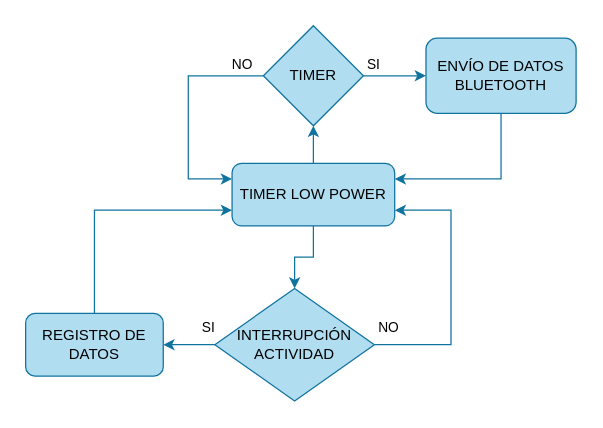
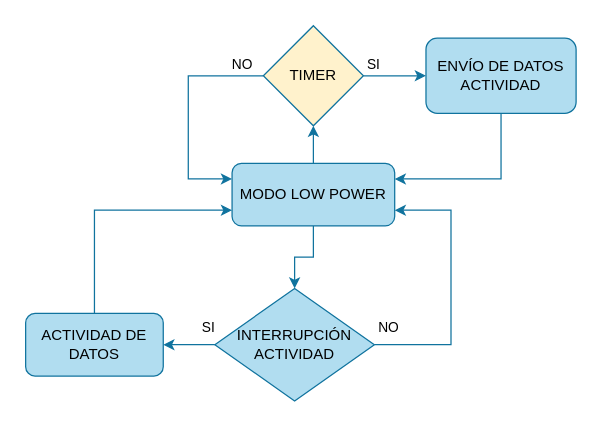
node "TIMER": fillcolor #b1ddf0 -> #fff2cc
node "ENVÍO DE DATOS BLUETOOTH": label "ENVÍO DE DATOS BLUETOOTH" -> "ENVÍO DE DATOS ACTIVIDAD"
node "TIMER LOW POWER": label "TIMER LOW POWER" -> "MODO LOW POWER"
node "REGISTRO DE DATOS": label "REGISTRO DE DATOS" -> "ACTIVIDAD DE DATOS"
